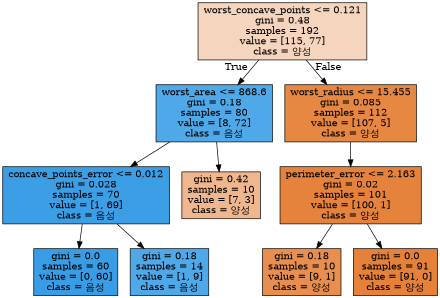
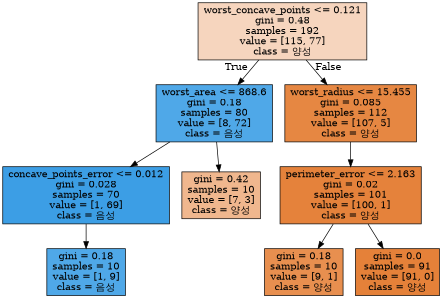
node "gini = 0.0 samples = 60 value = [0, 60] class = 음성": removed
node "gini = 0.18 samples = 14 value = [1, 9] class = 음성": label "gini = 0.18 samples = 14 value = [1, 9] class = 음성" -> "gini = 0.18 samples = 10 value = [1, 9] class = 음성"
